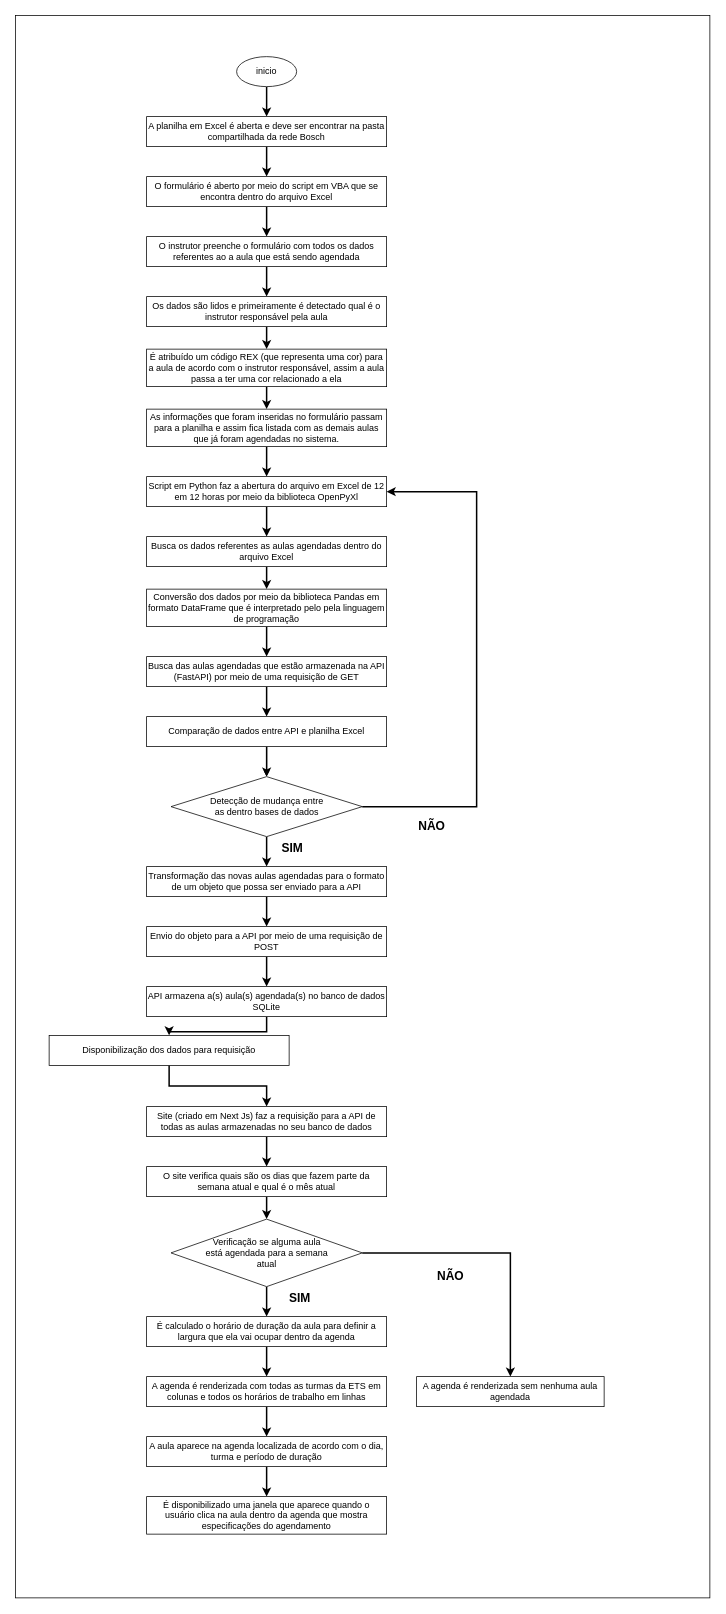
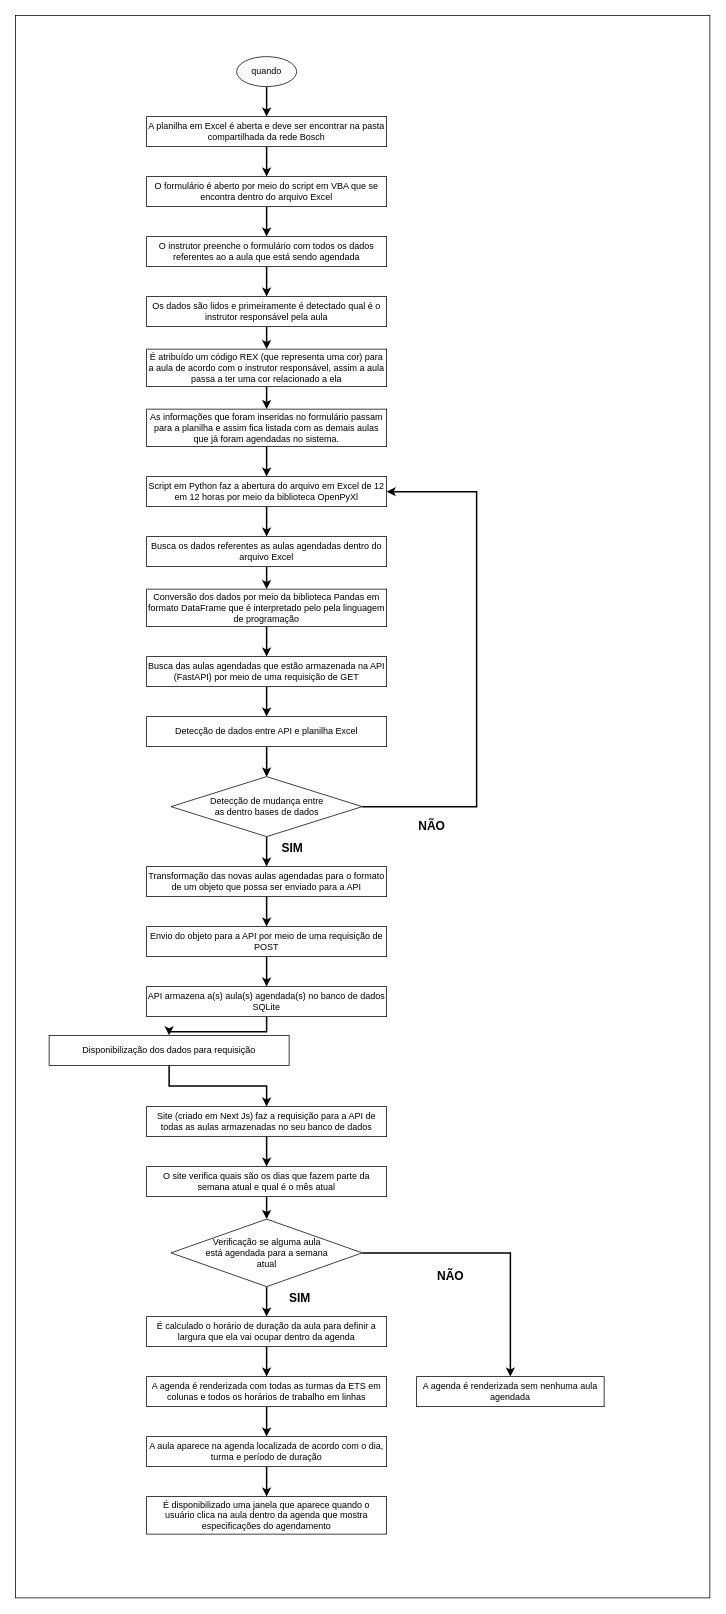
node "inicio": label "inicio" -> "quando"
node "Comparação de dados entre API e planilha Excel": label "Comparação de dados entre API e planilha Excel" -> "Detecção de dados entre API e planilha Excel"
